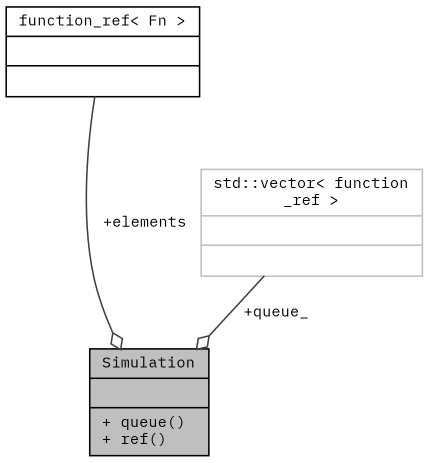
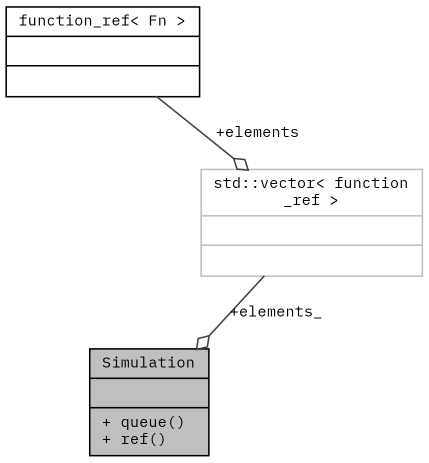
edge "function_ref< Fn >" -> "Simulation": now "function_ref< Fn >" -> "std::vector< function"
edge "std::vector< function" -> "Simulation": label " +queue_" -> " +elements_"
